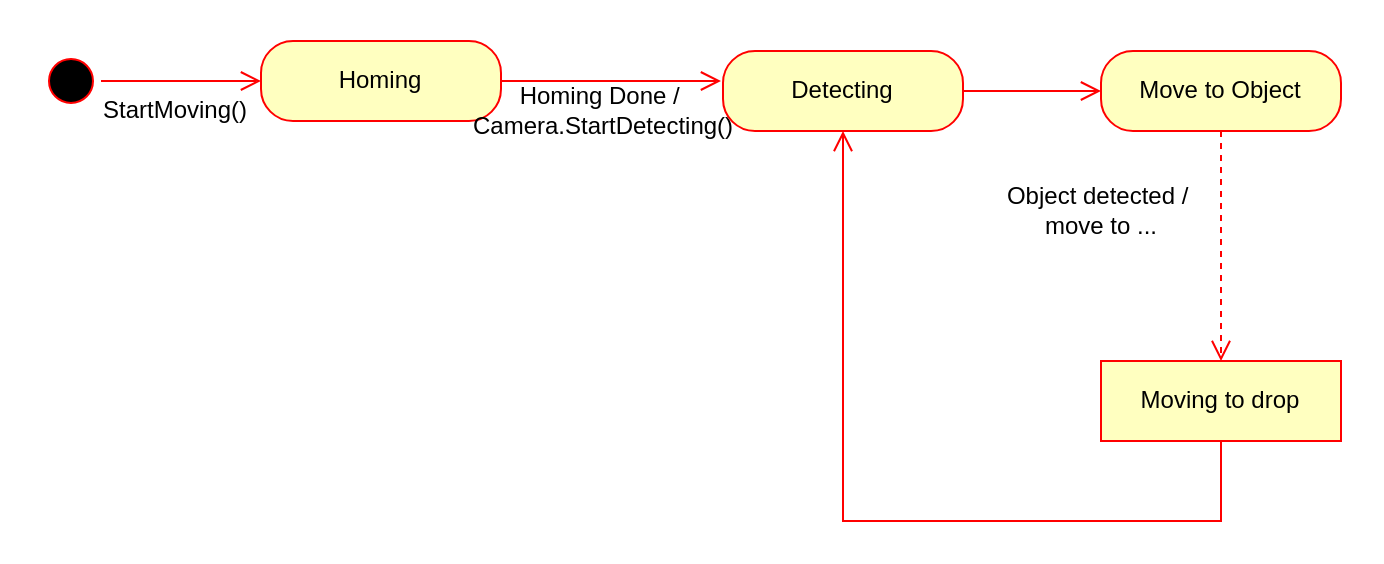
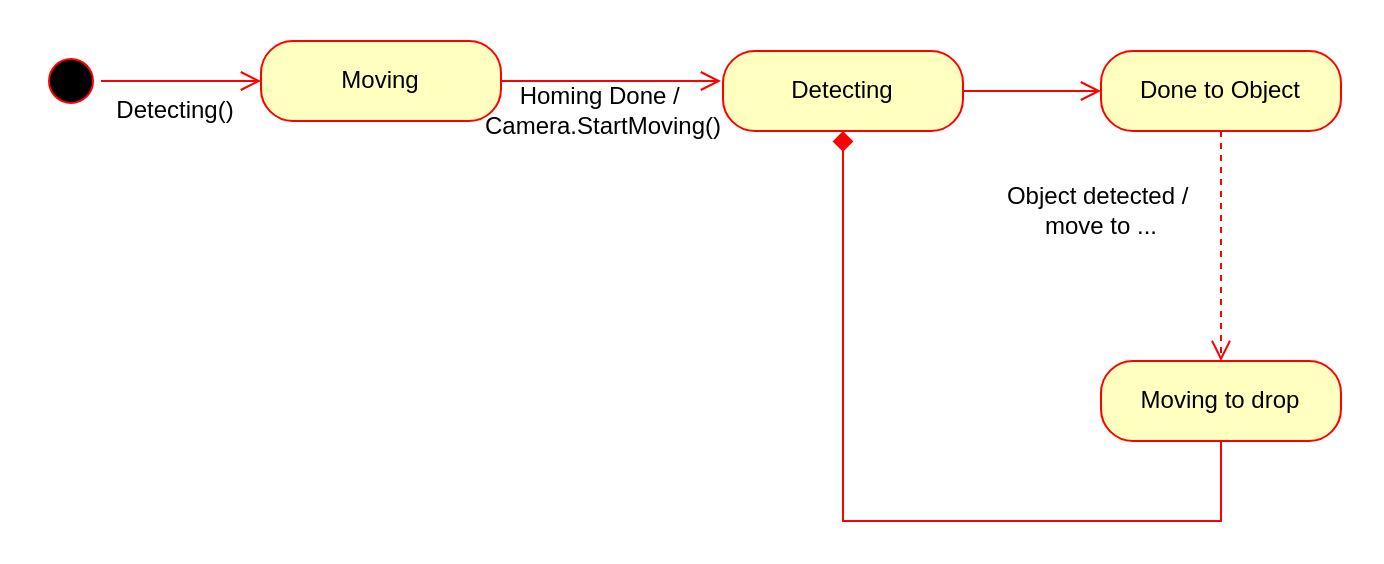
node "Homing": label "Homing" -> "Moving"
node "Move to Object": label "Move to Object" -> "Done to Object"
node "StartMoving()": label "StartMoving()" -> "Detecting()"
node "Homing Done / Camera.StartDetecting()": label "Homing Done / Camera.StartDetecting()" -> "Homing Done / Camera.StartMoving()"
edge "Moving to drop" -> "Detecting": arrowhead open -> diamond
node "Moving to drop": shape rectangle -> rounded rectangle
